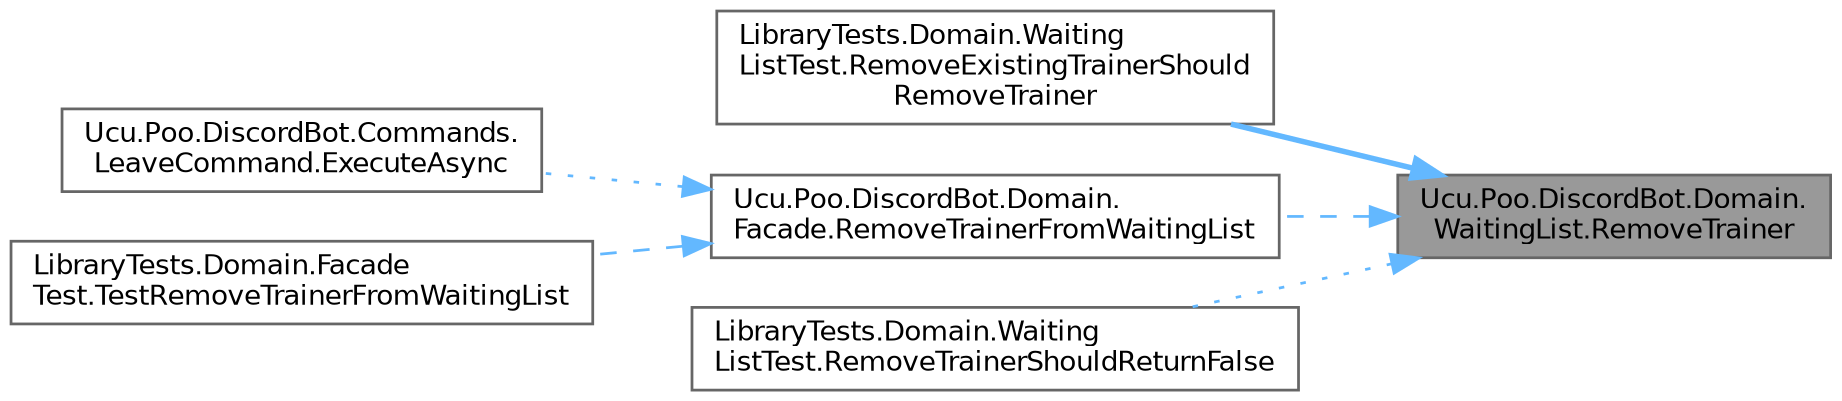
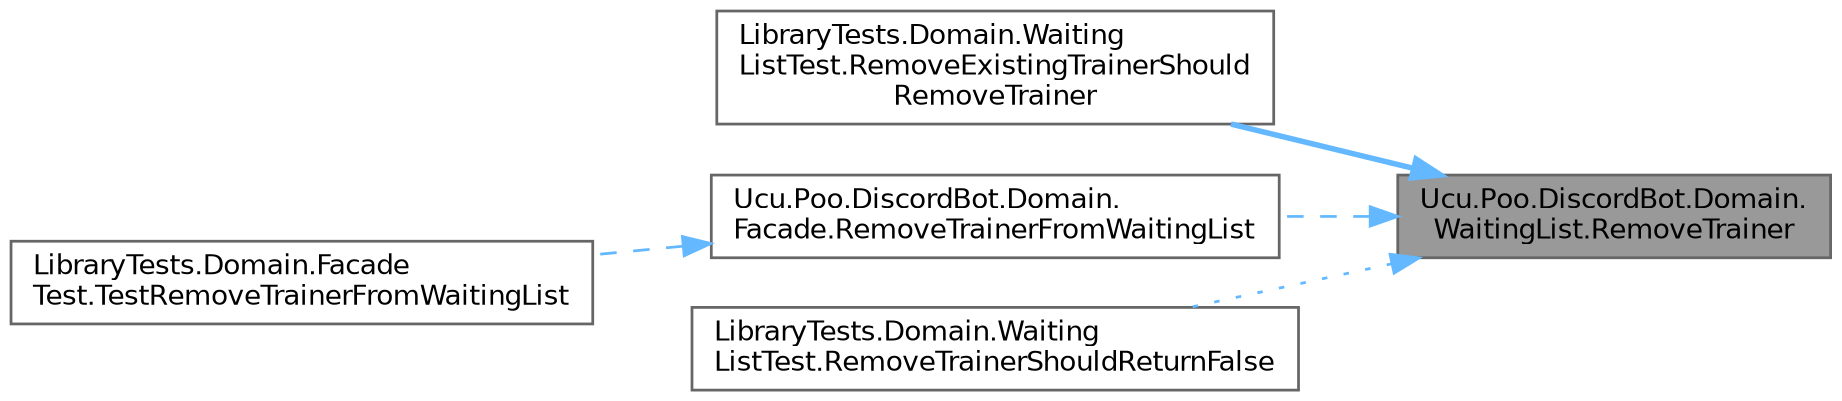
node "Ucu.Poo.DiscordBot.Commands. LeaveCommand.ExecuteAsync": removed
